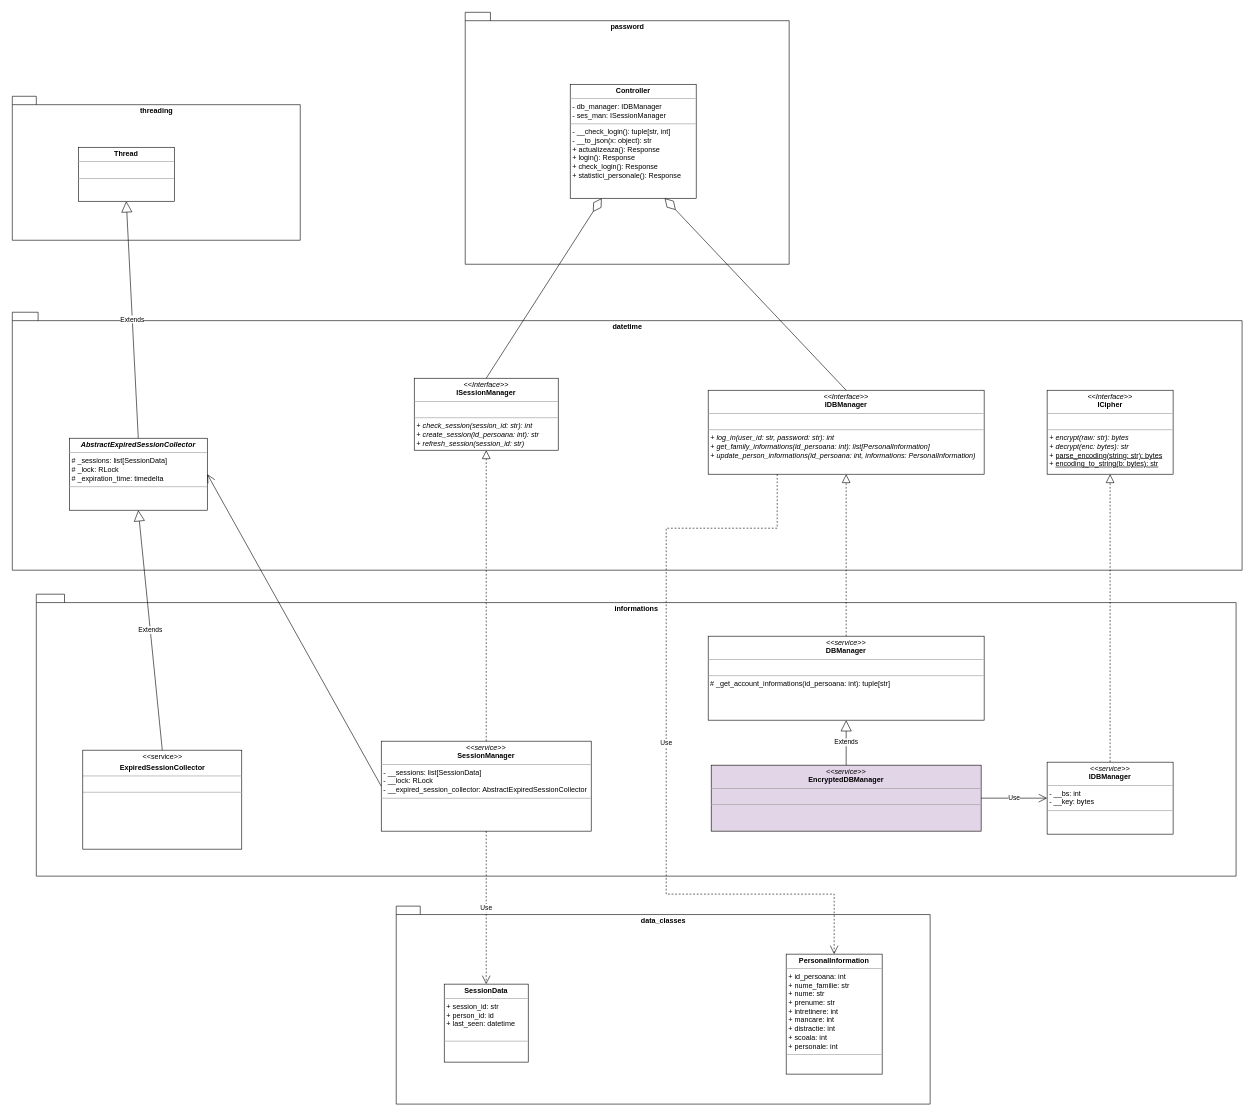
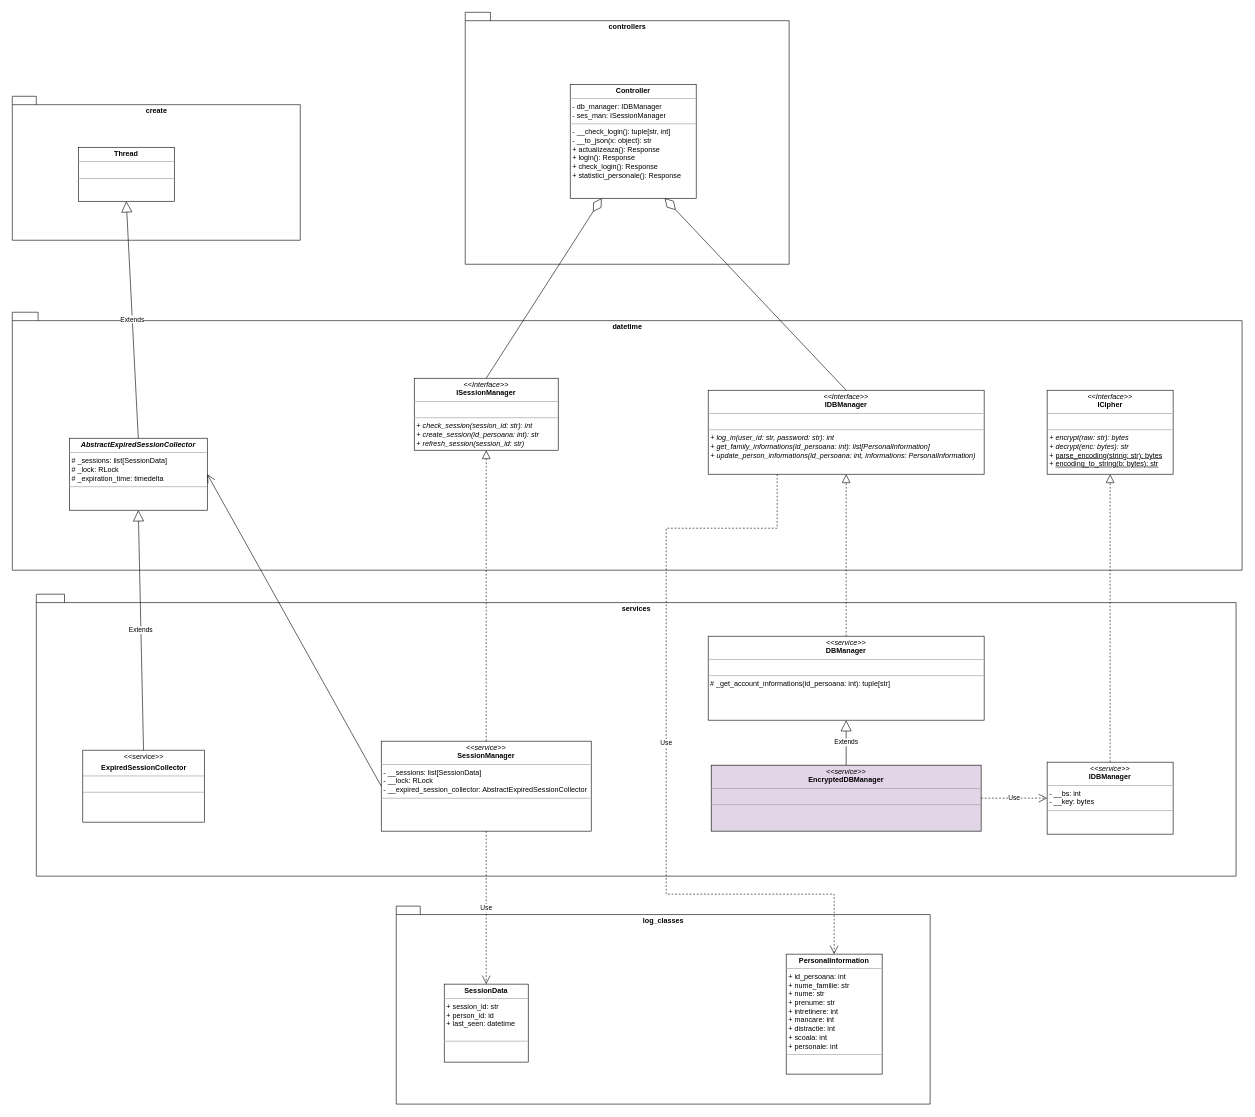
node "password": label "password" -> "controllers"
node "threading": label "threading" -> "create"
node "informations": label "informations" -> "services"
edge "<<service>> EncryptedDBManager" -> "<<service>> IDBManager - __bs: int - __key: bytes": style solid -> dashed
node "<<service>> ExpiredSessionCollector": size 159x99 -> 122x72
node "data_classes": label "data_classes" -> "log_classes"
